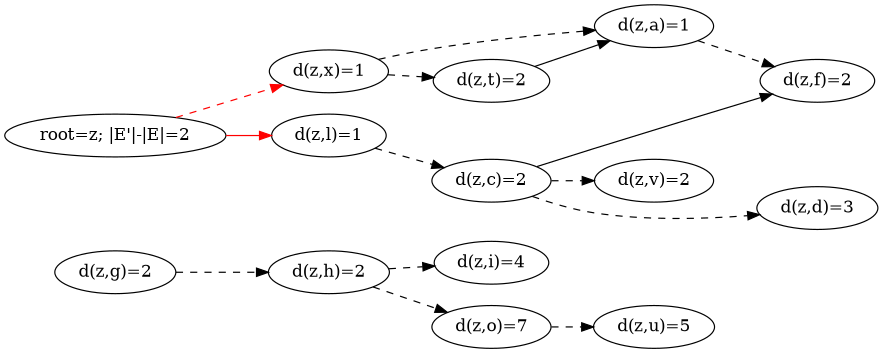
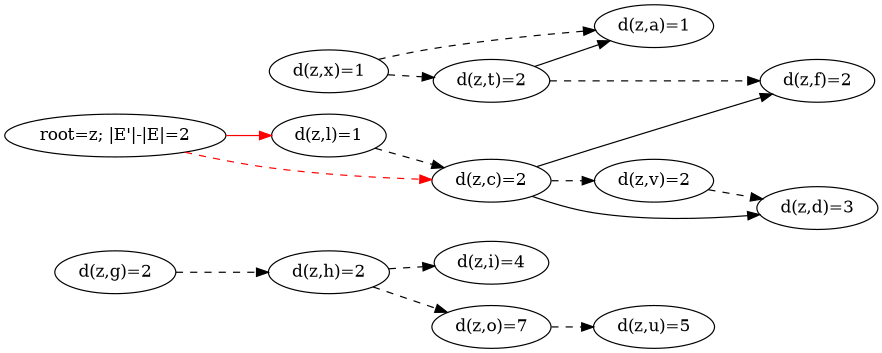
edge "d(z,a)=1" -> "d(z,f)=2": now "d(z,t)=2" -> "d(z,f)=2"
edge "root=z; |E'|-|E|=2" -> "d(z,x)=1": now "root=z; |E'|-|E|=2" -> "d(z,c)=2"
edge "d(z,v)=2" -> "d(z,d)=3": added
edge "d(z,c)=2" -> "d(z,d)=3": style dashed -> solid
